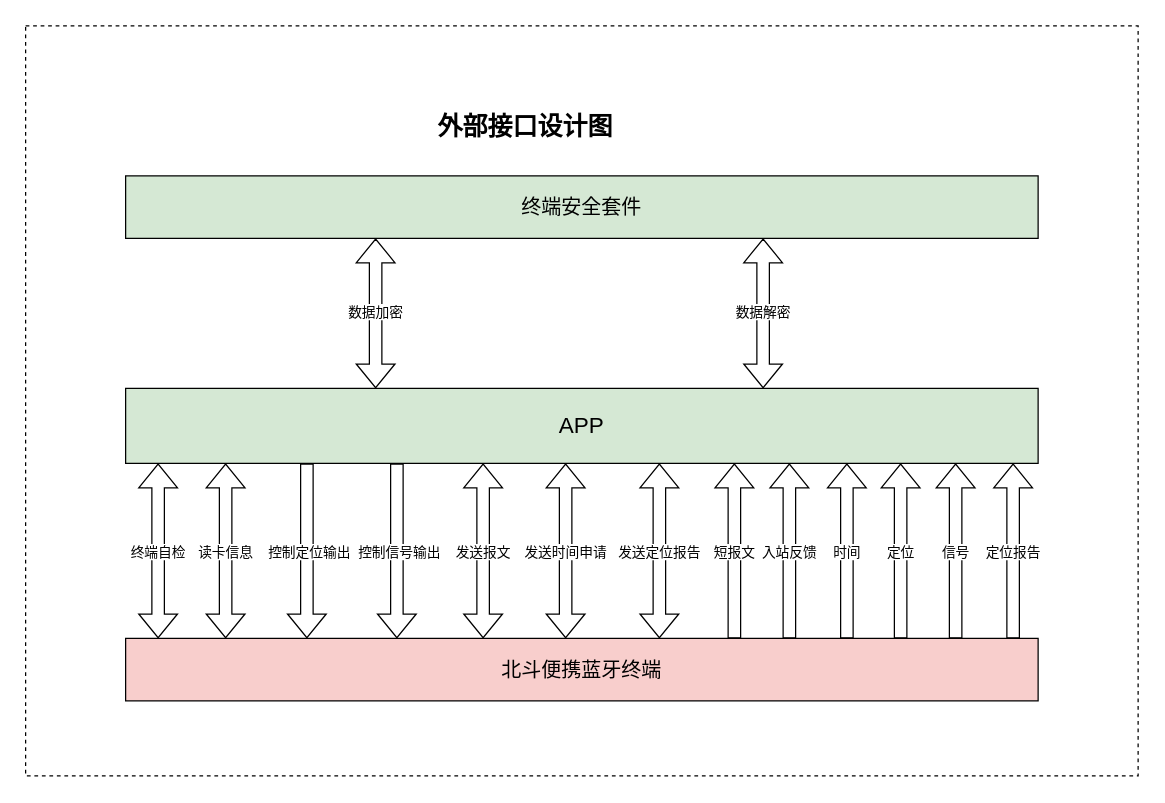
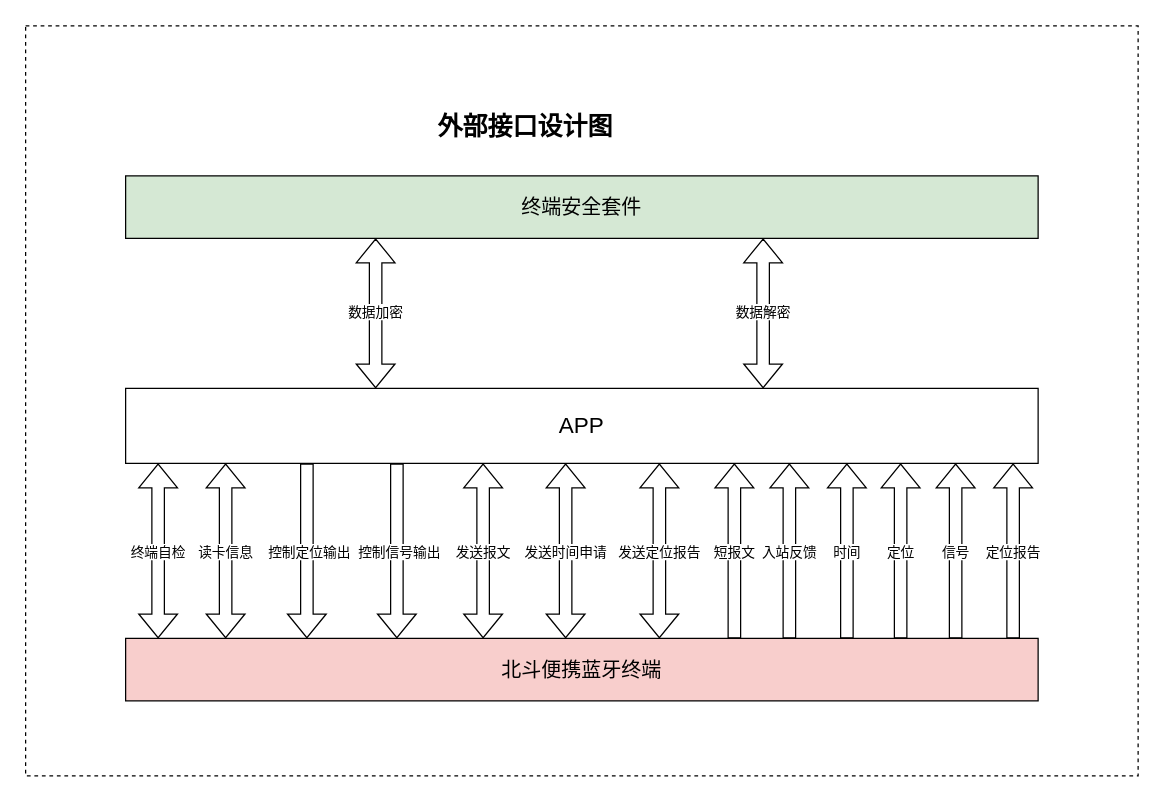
node "APP": fillcolor #d5e8d4 -> #ffffff
